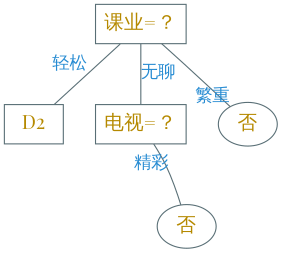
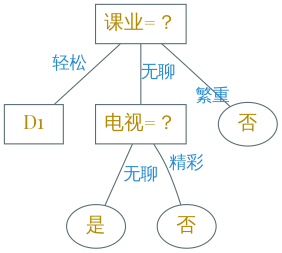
node "D2": label "D2" -> "D1"
node "是": added
